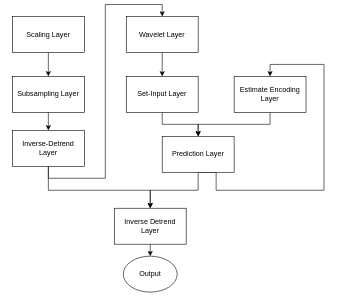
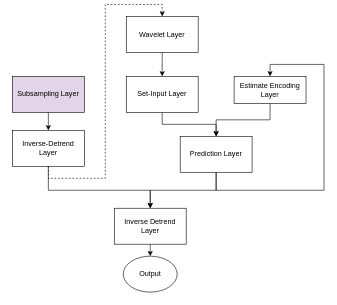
node "Scaling Layer": removed
edge "Scaling Layer" -> "Subsampling Layer": removed
edge "Inverse-Detrend Layer" -> "Wavelet Layer": style solid -> dashed
node "Subsampling Layer": fillcolor #ffffff -> #e1d5e7
node "Estimate Encoding Layer": size 72x36 -> 72x27
node "Prediction Layer": moved (198, 155) -> (216, 155)
